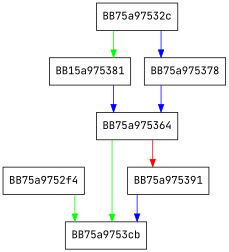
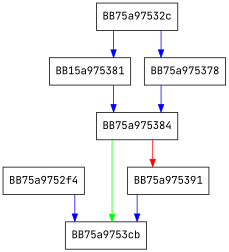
edge "BB75a97532c" -> "BB15a975381": color green -> blue
node "BB75a975364": label "BB75a975364" -> "BB75a975384"
edge "BB75a9752f4" -> "BB75a9753cb": color green -> blue
